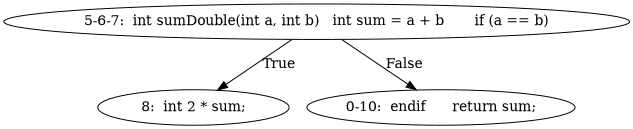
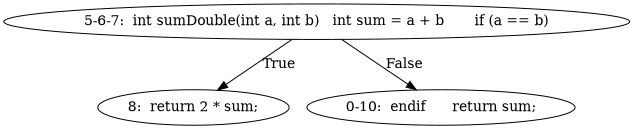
node "8:  int 2 * sum;": label "8:  int 2 * sum;" -> "8:  return 2 * sum;"
